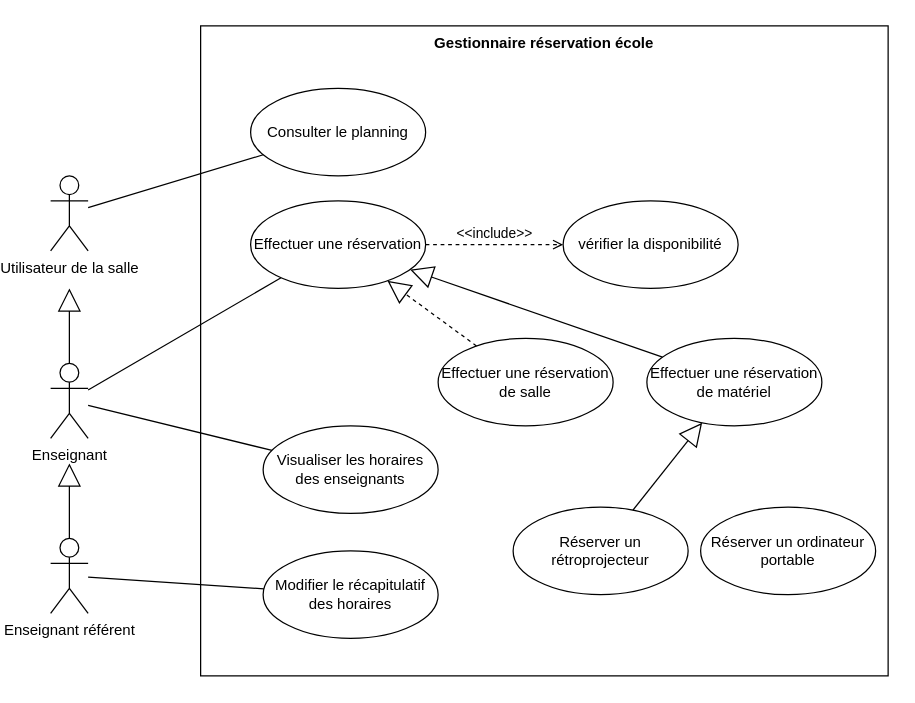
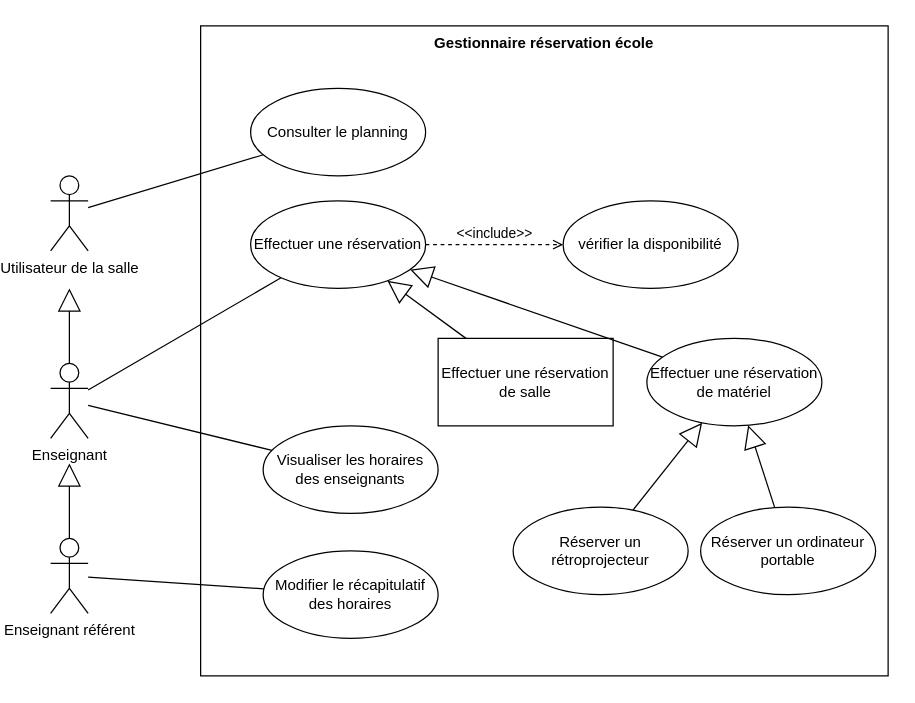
edge "Effectuer une réservation de salle" -> "Effectuer une réservation": style dashed -> solid
node "Effectuer une réservation de salle": shape ellipse -> rectangle
edge "Réserver un ordinateur portable" -> "Effectuer une réservation de matériel": added
